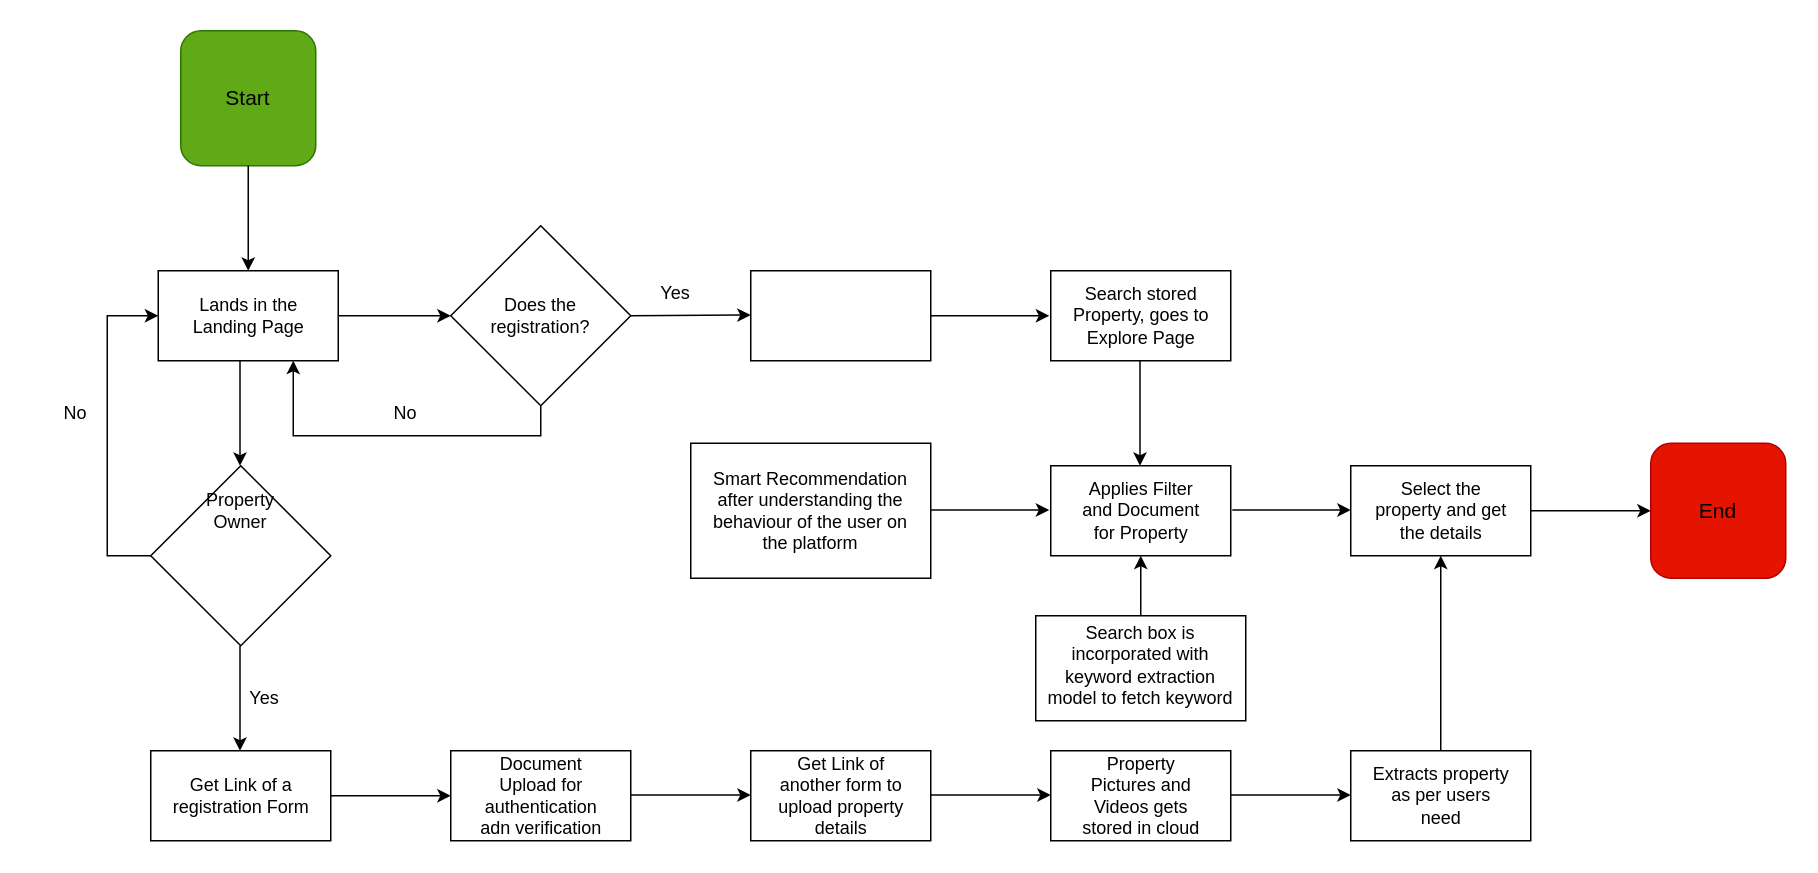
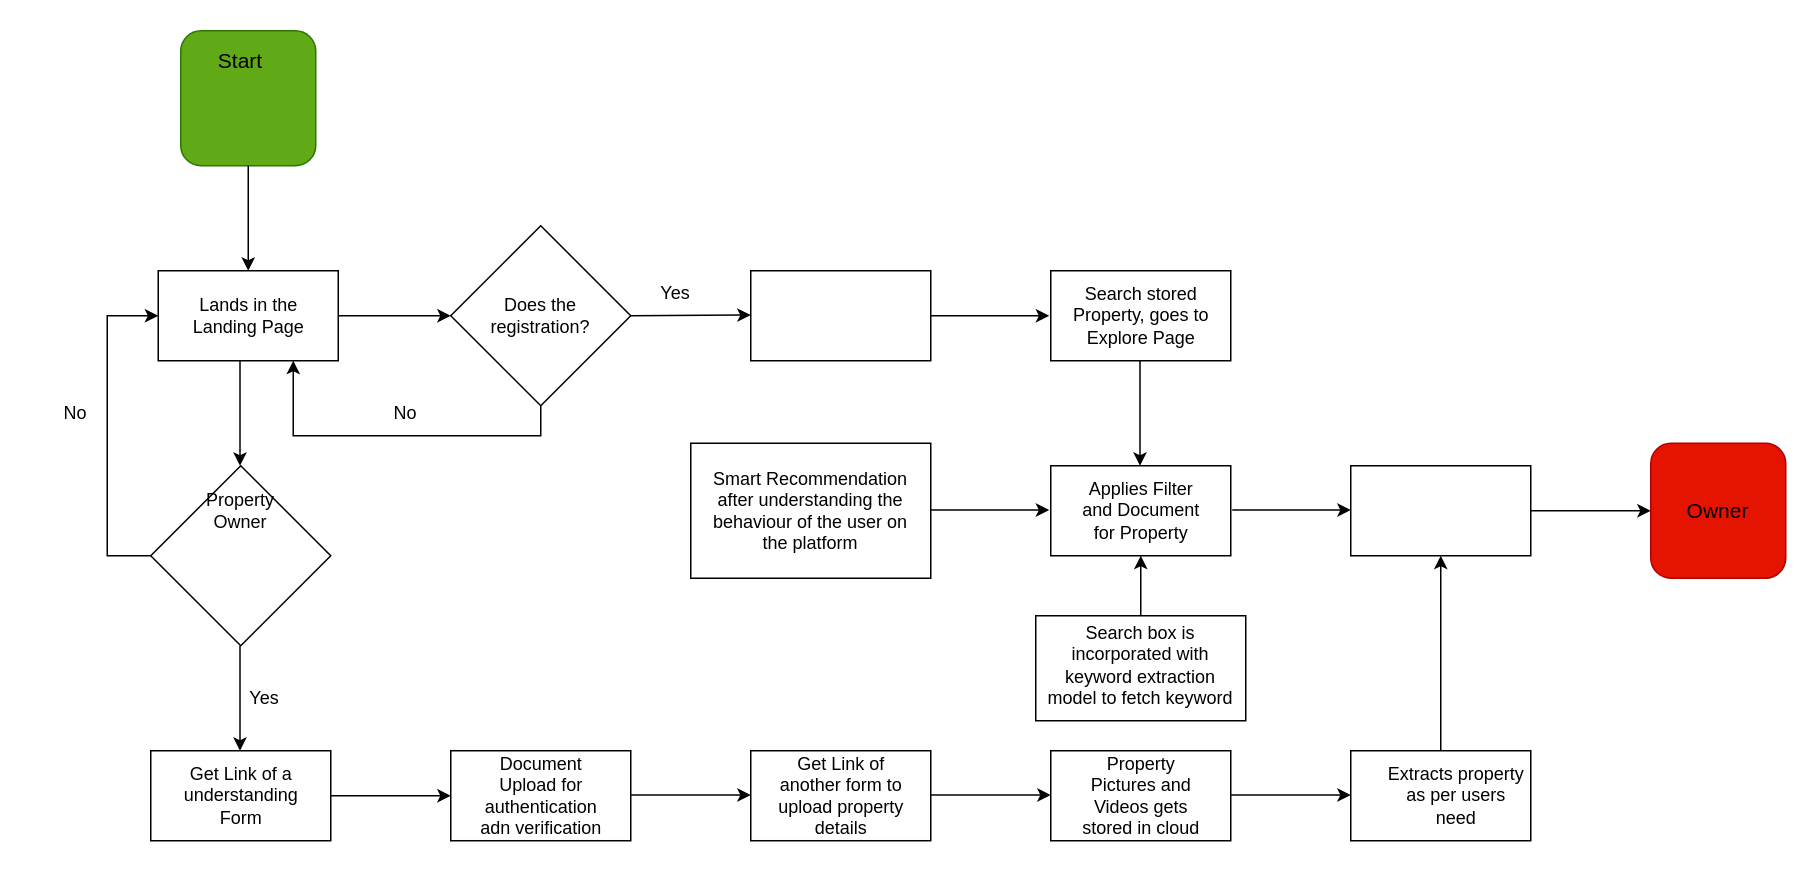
node "Start": moved (248, 98) -> (241, 61)
node "Select the property and get the details": removed
node "End": label "End" -> "Owner"
node "Get Link of a registration Form": label "Get Link of a registration Form" -> "Get Link of a understanding Form"
node "Extracts property as per users need": moved (1441, 796) -> (1456, 796)
